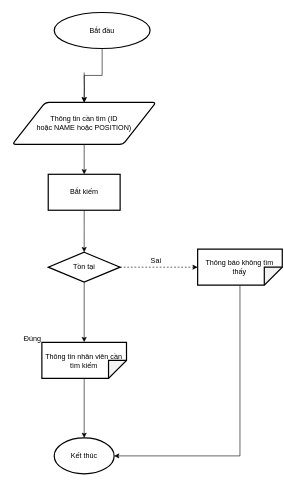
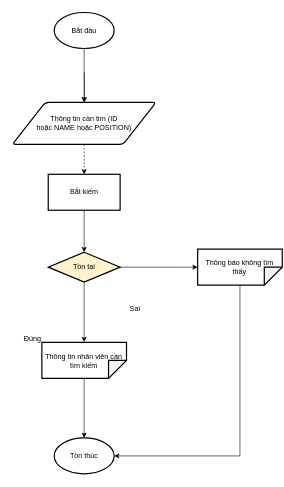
node "Bắt đầu": size 96x36 -> 60x36
edge "Thông tin cần tìm (ID hoặc NAME hoặc POSITION)" -> "Bắt kiếm": style solid -> dashed
node "Sai": moved (156, 261) -> (135, 309)
node "Tồn tại": fillcolor #ffffff -> #fff2cc
edge "Tồn tại" -> "Thông báo không tìm thấy": style dashed -> solid
node "Kết thúc": label "Kết thúc" -> "Tồn thúc"
